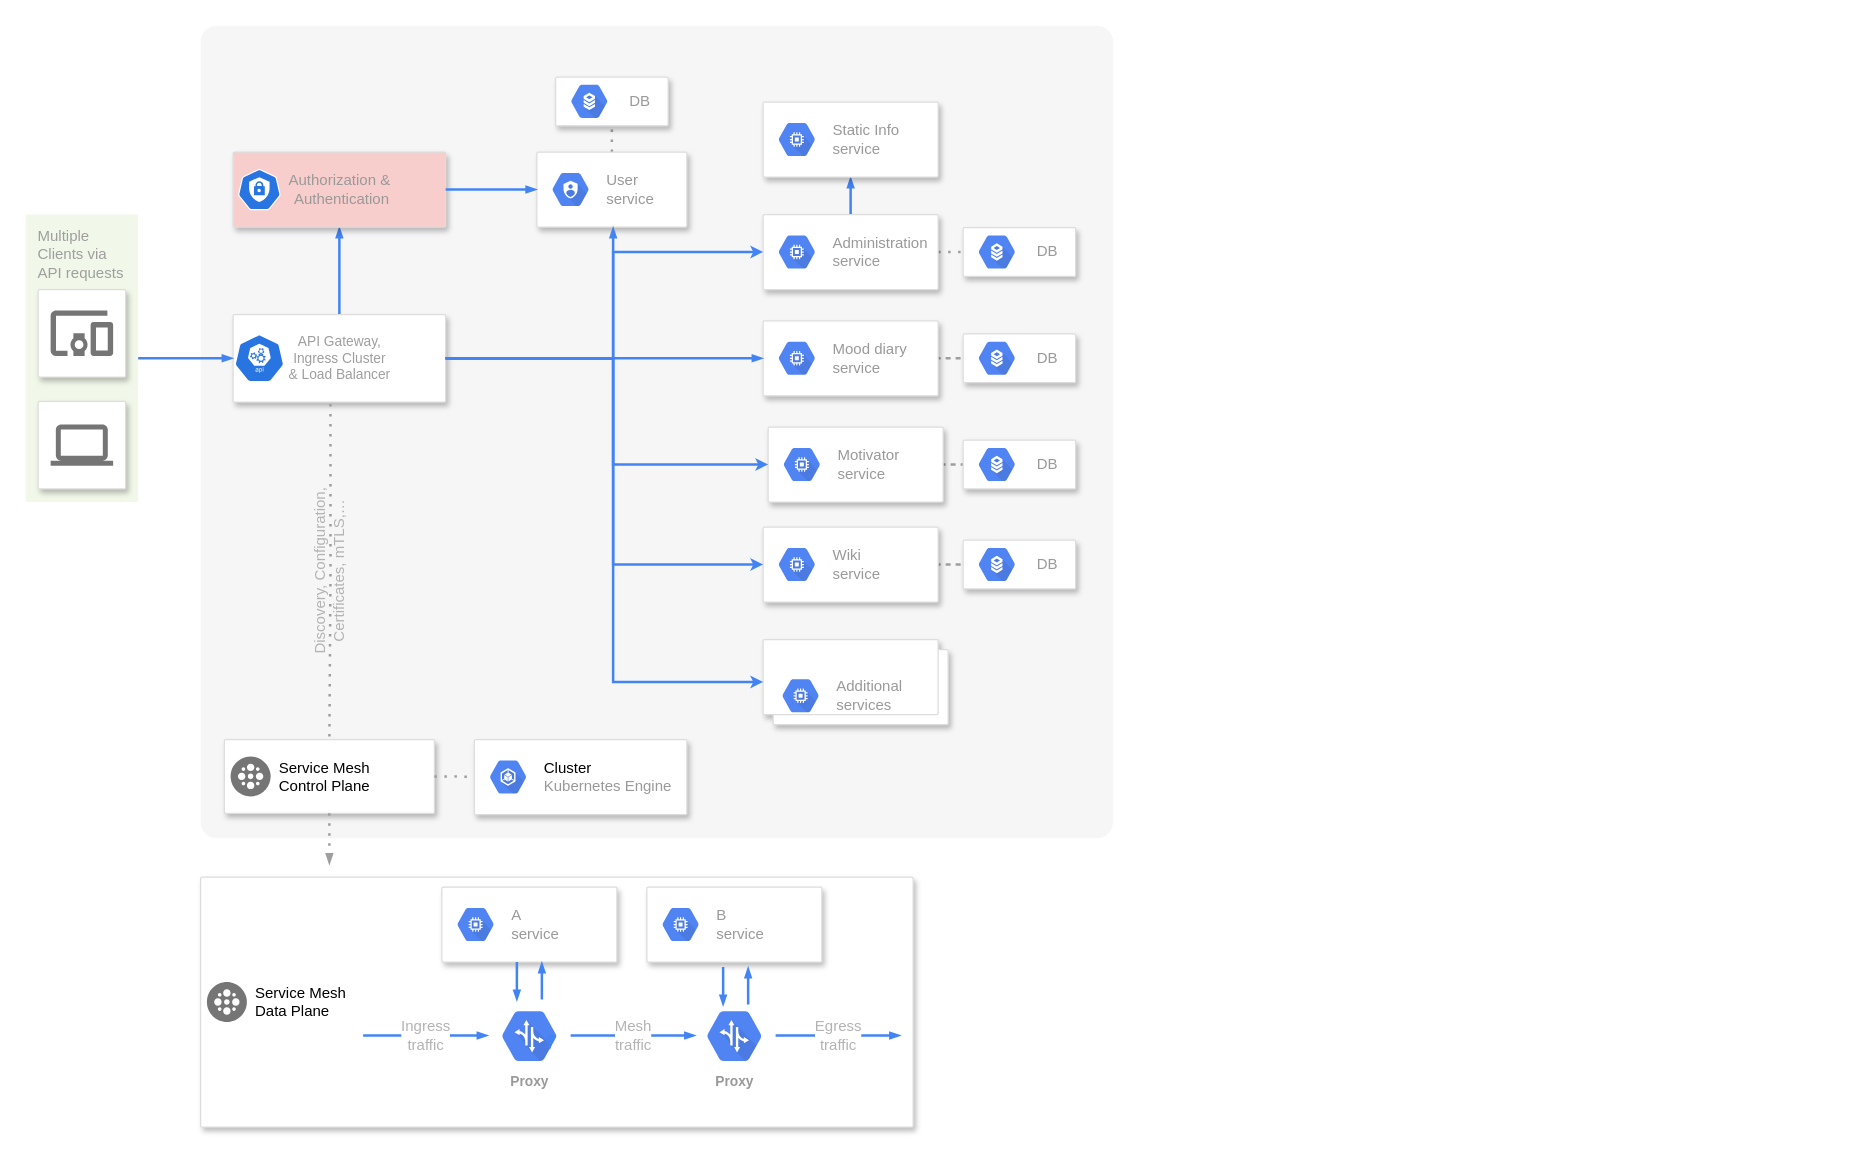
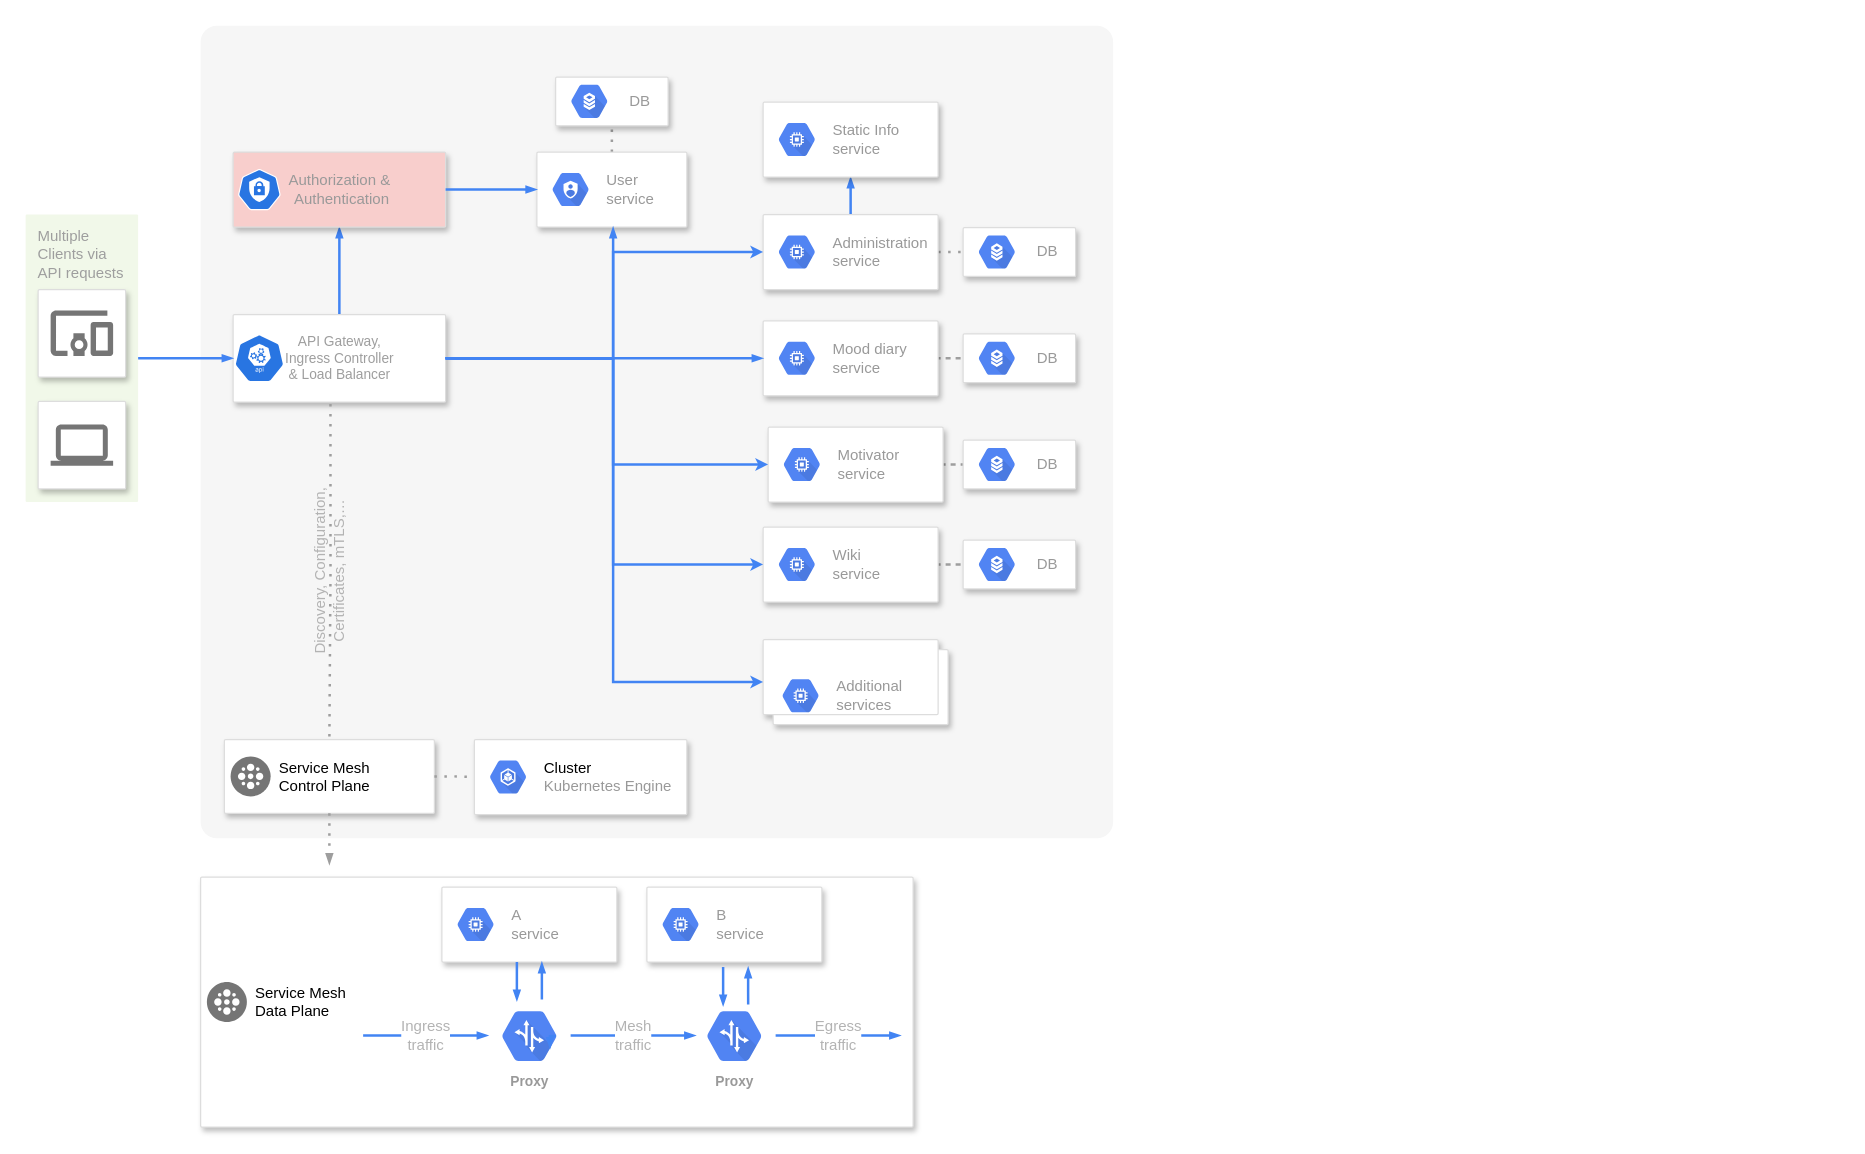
node "API Gateway, Ingress Cluster & Load Balancer": label "API Gateway, Ingress Cluster & Load Balancer" -> "API Gateway, Ingress Controller & Load Balancer"
